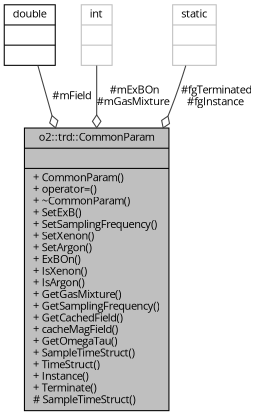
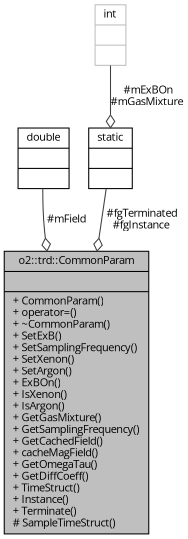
node "static": color grey75 -> black
edge "int" -> "o2::trd::CommonParam": now "int" -> "static"
node "o2::trd::CommonParam": text "+ SampleTimeStruct()" -> "+ GetDiffCoeff()"
